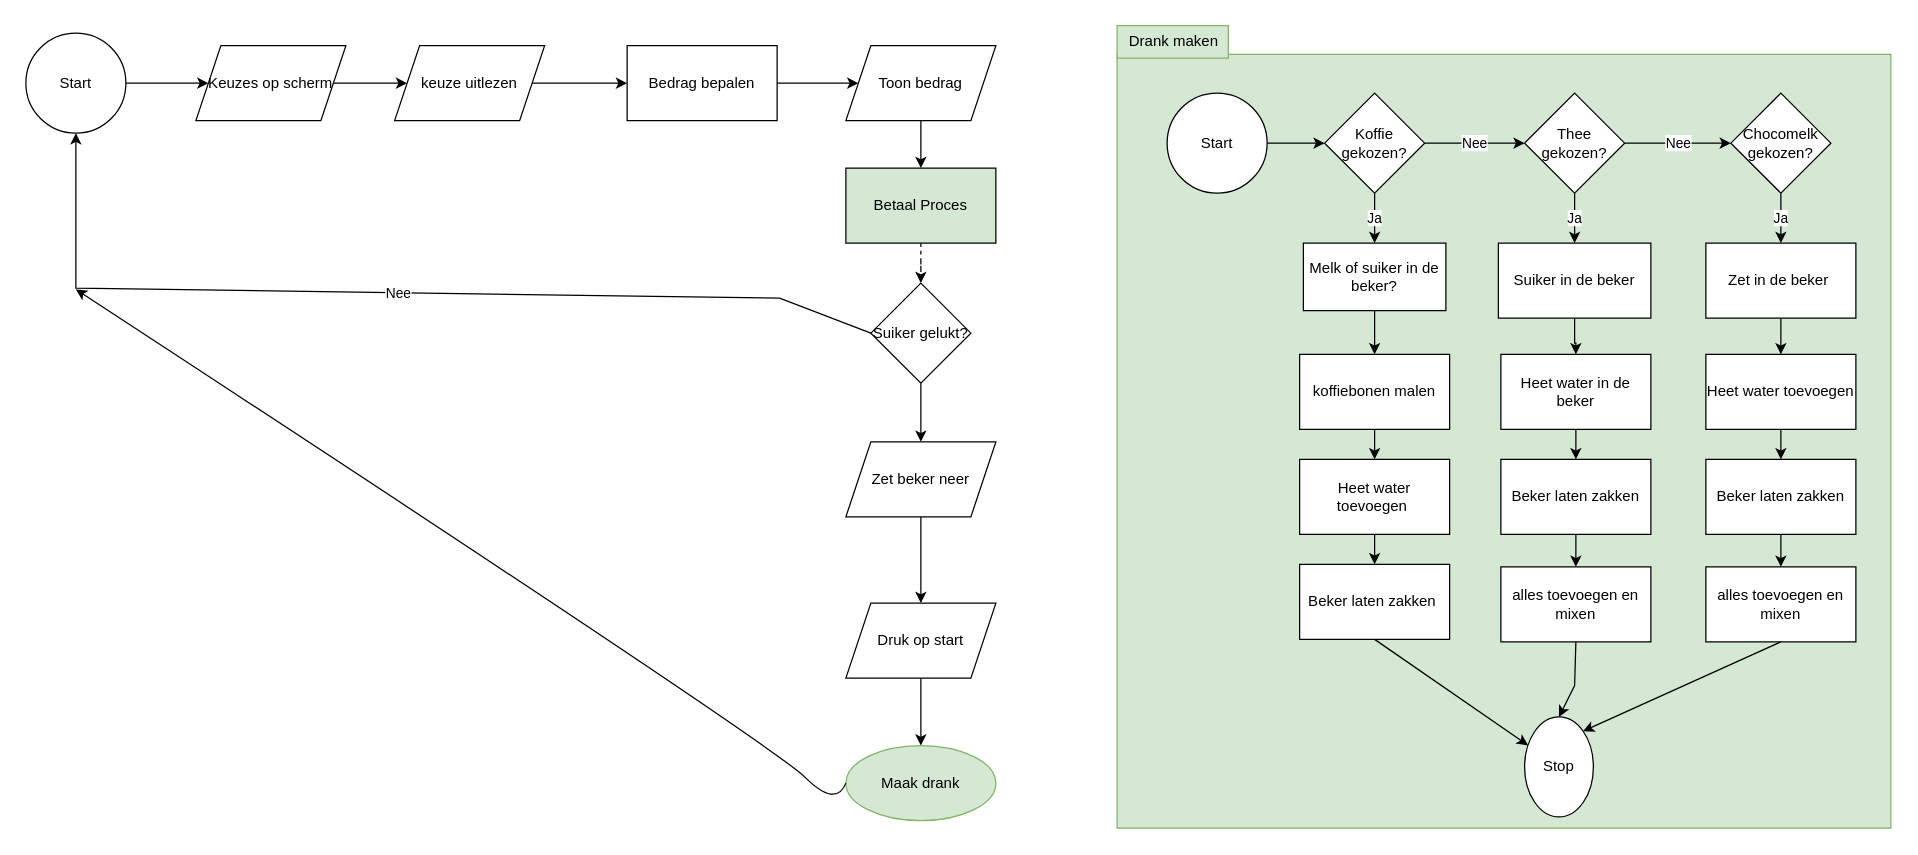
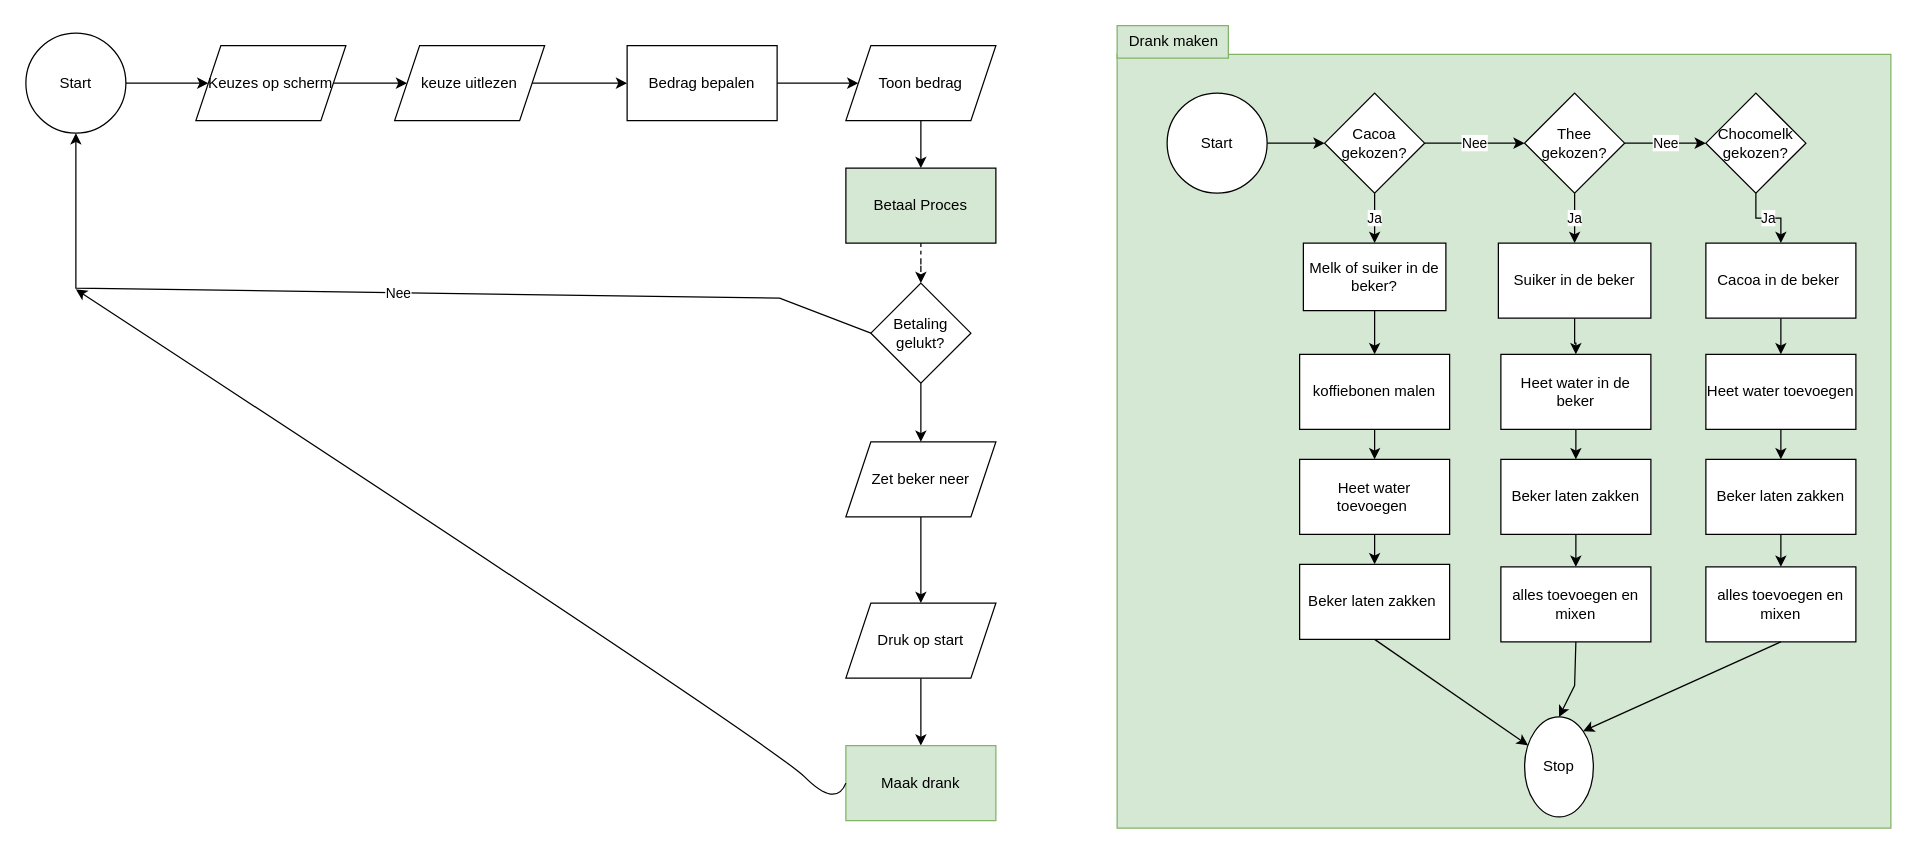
node "Koffie gekozen?": label "Koffie gekozen?" -> "Cacoa gekozen?"
node "Chocomelk gekozen?": moved (1781, 143) -> (1756, 143)
node "Zet in de beker": label "Zet in de beker" -> "Cacoa in de beker"
node "Suiker gelukt?": label "Suiker gelukt?" -> "Betaling gelukt?"
node "Maak drank": shape ellipse -> rectangle
